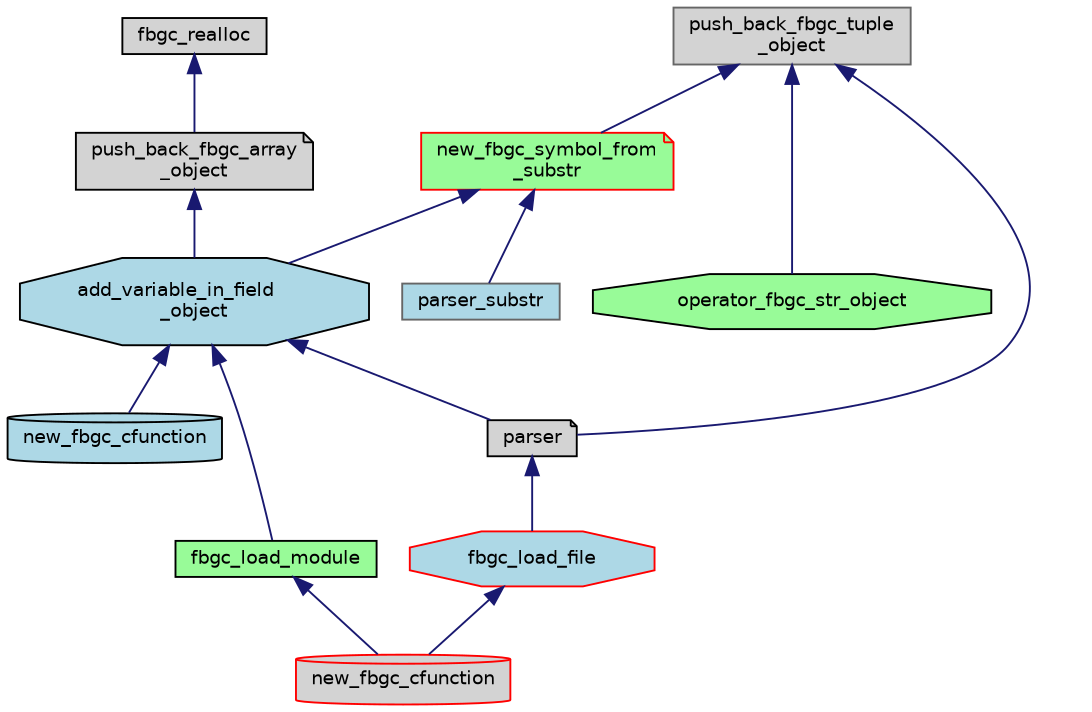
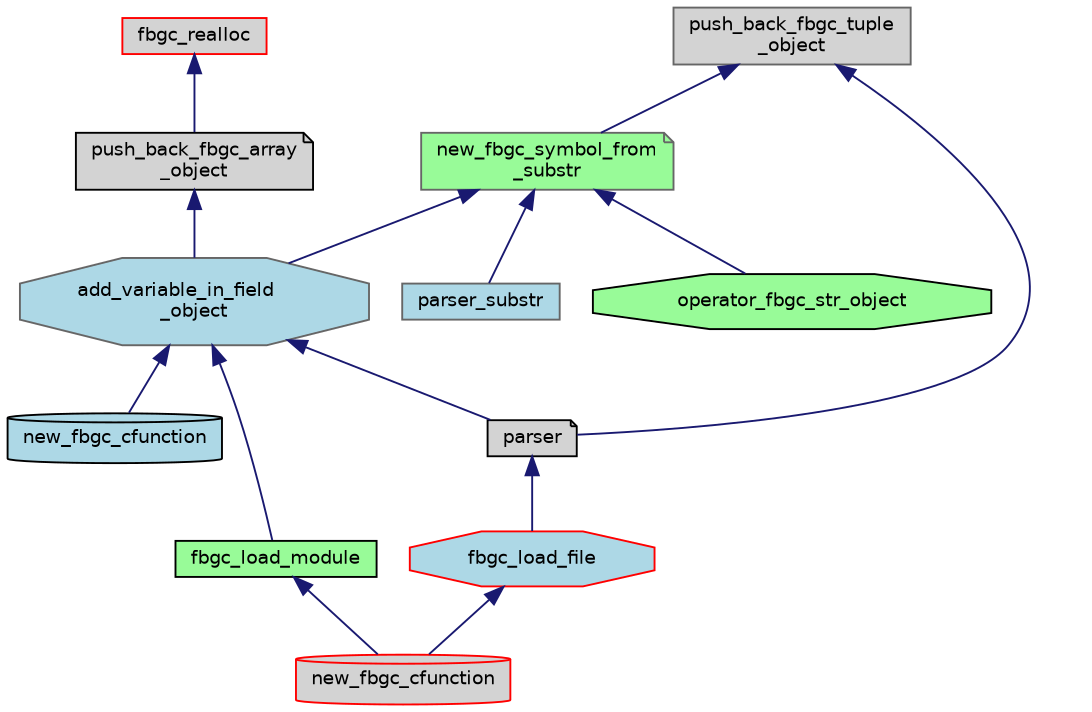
node "fbgc_realloc": color black -> red
node "new_fbgc_symbol_from _substr": color red -> gray40
edge "operator_fbgc_str_object" -> "push_back_fbgc_tuple _object": now "operator_fbgc_str_object" -> "new_fbgc_symbol_from _substr"
node "add_variable_in_field _object": color black -> gray40
